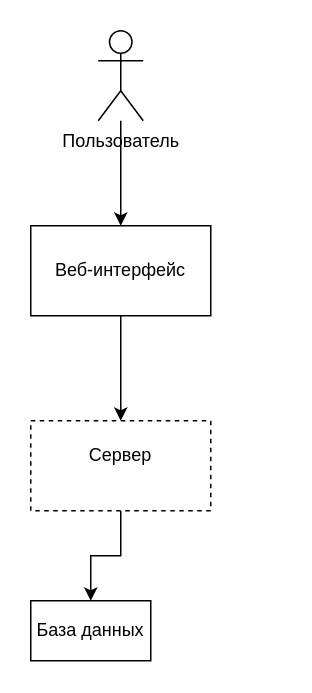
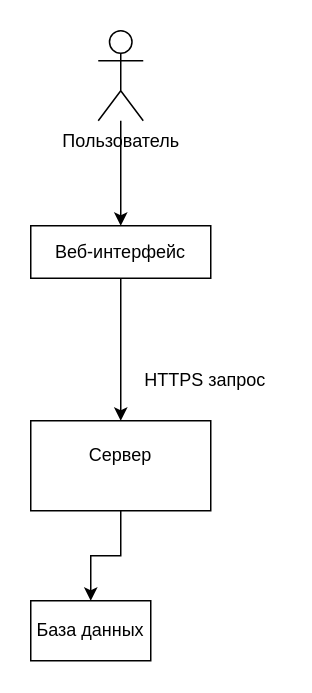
node "Веб-интерфейс": size 180x90 -> 180x53
node "HTTPS запрос": added
node "Сервер": style dashed -> solid
